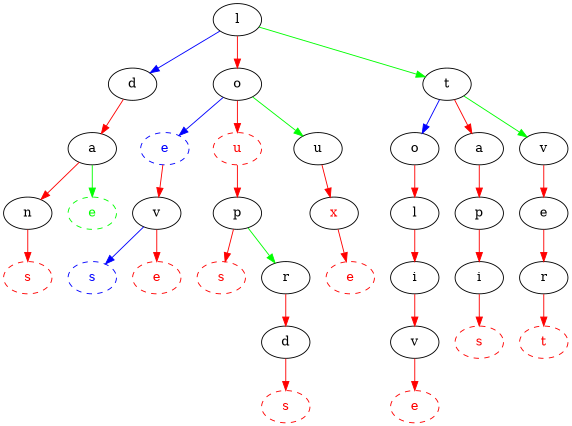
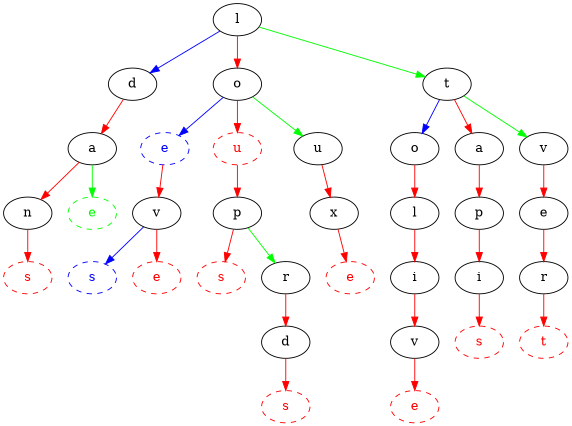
node "x": fontcolor red -> black
